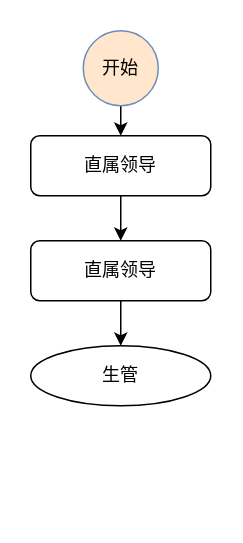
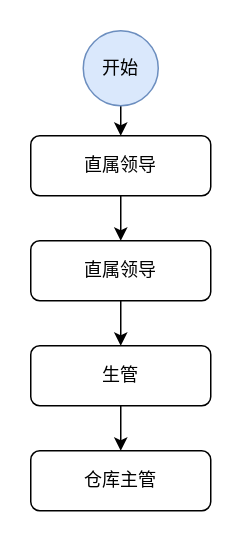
node "开始": fillcolor #ffe6cc -> #dae8fc
node "生管": shape ellipse -> rounded rectangle
edge "生管" -> "仓库主管": added
node "仓库主管": added
